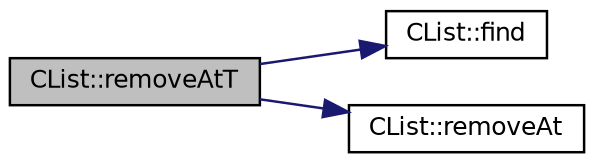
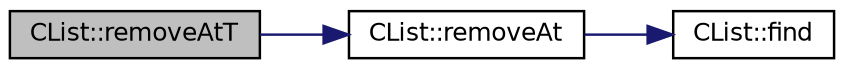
edge "CList::removeAtT" -> "CList::find": now "CList::removeAt" -> "CList::find"
